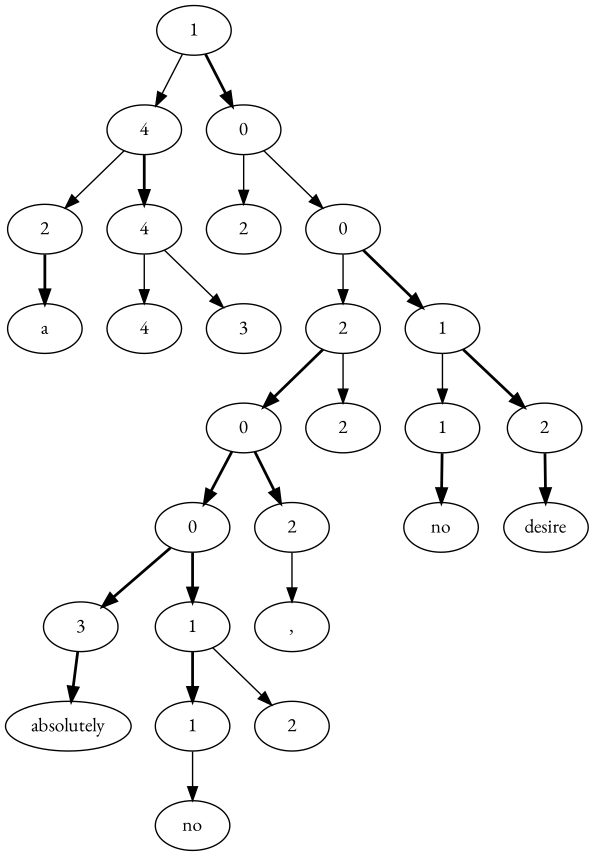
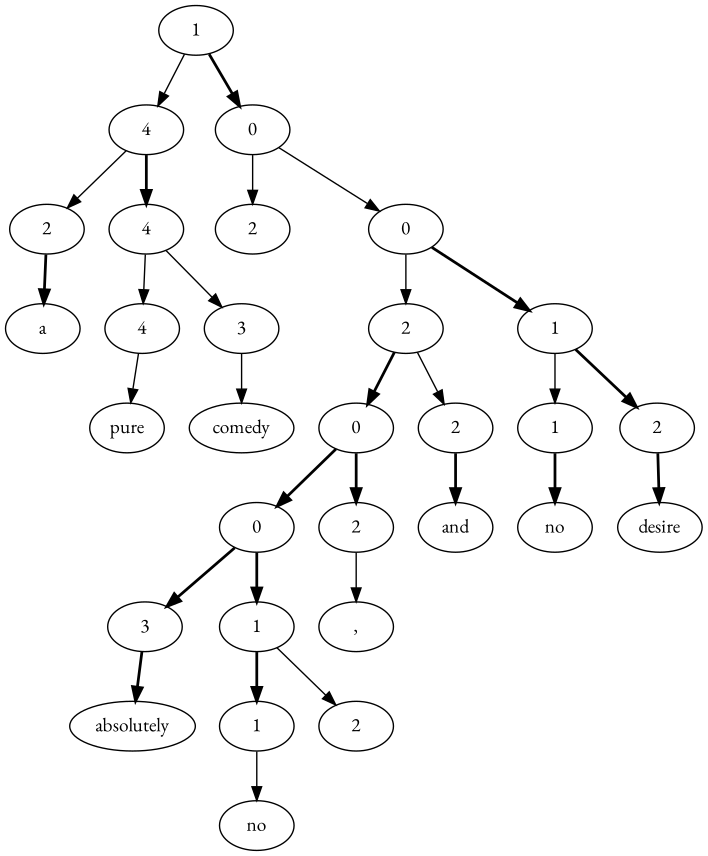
node "pure": added
node "comedy": added
node "and": added
